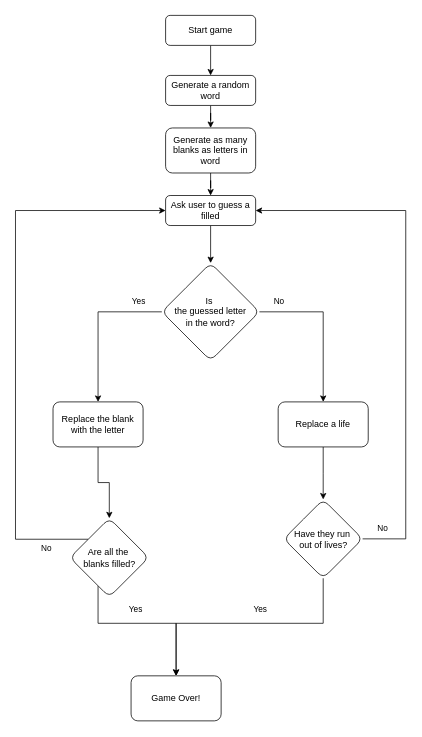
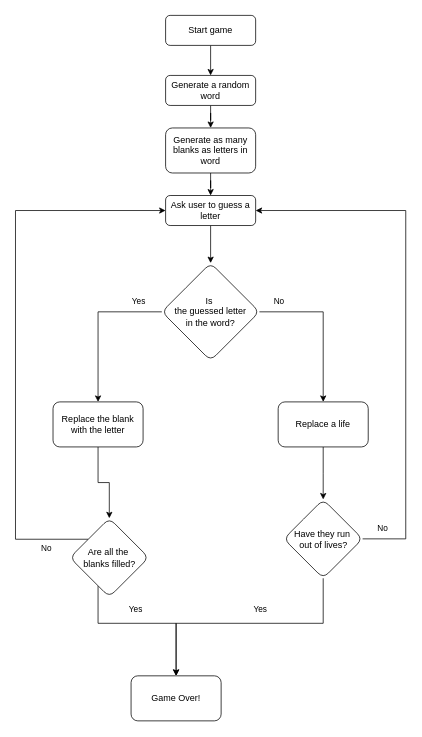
node "Ask user to guess a filled": label "Ask user to guess a filled" -> "Ask user to guess a letter"
